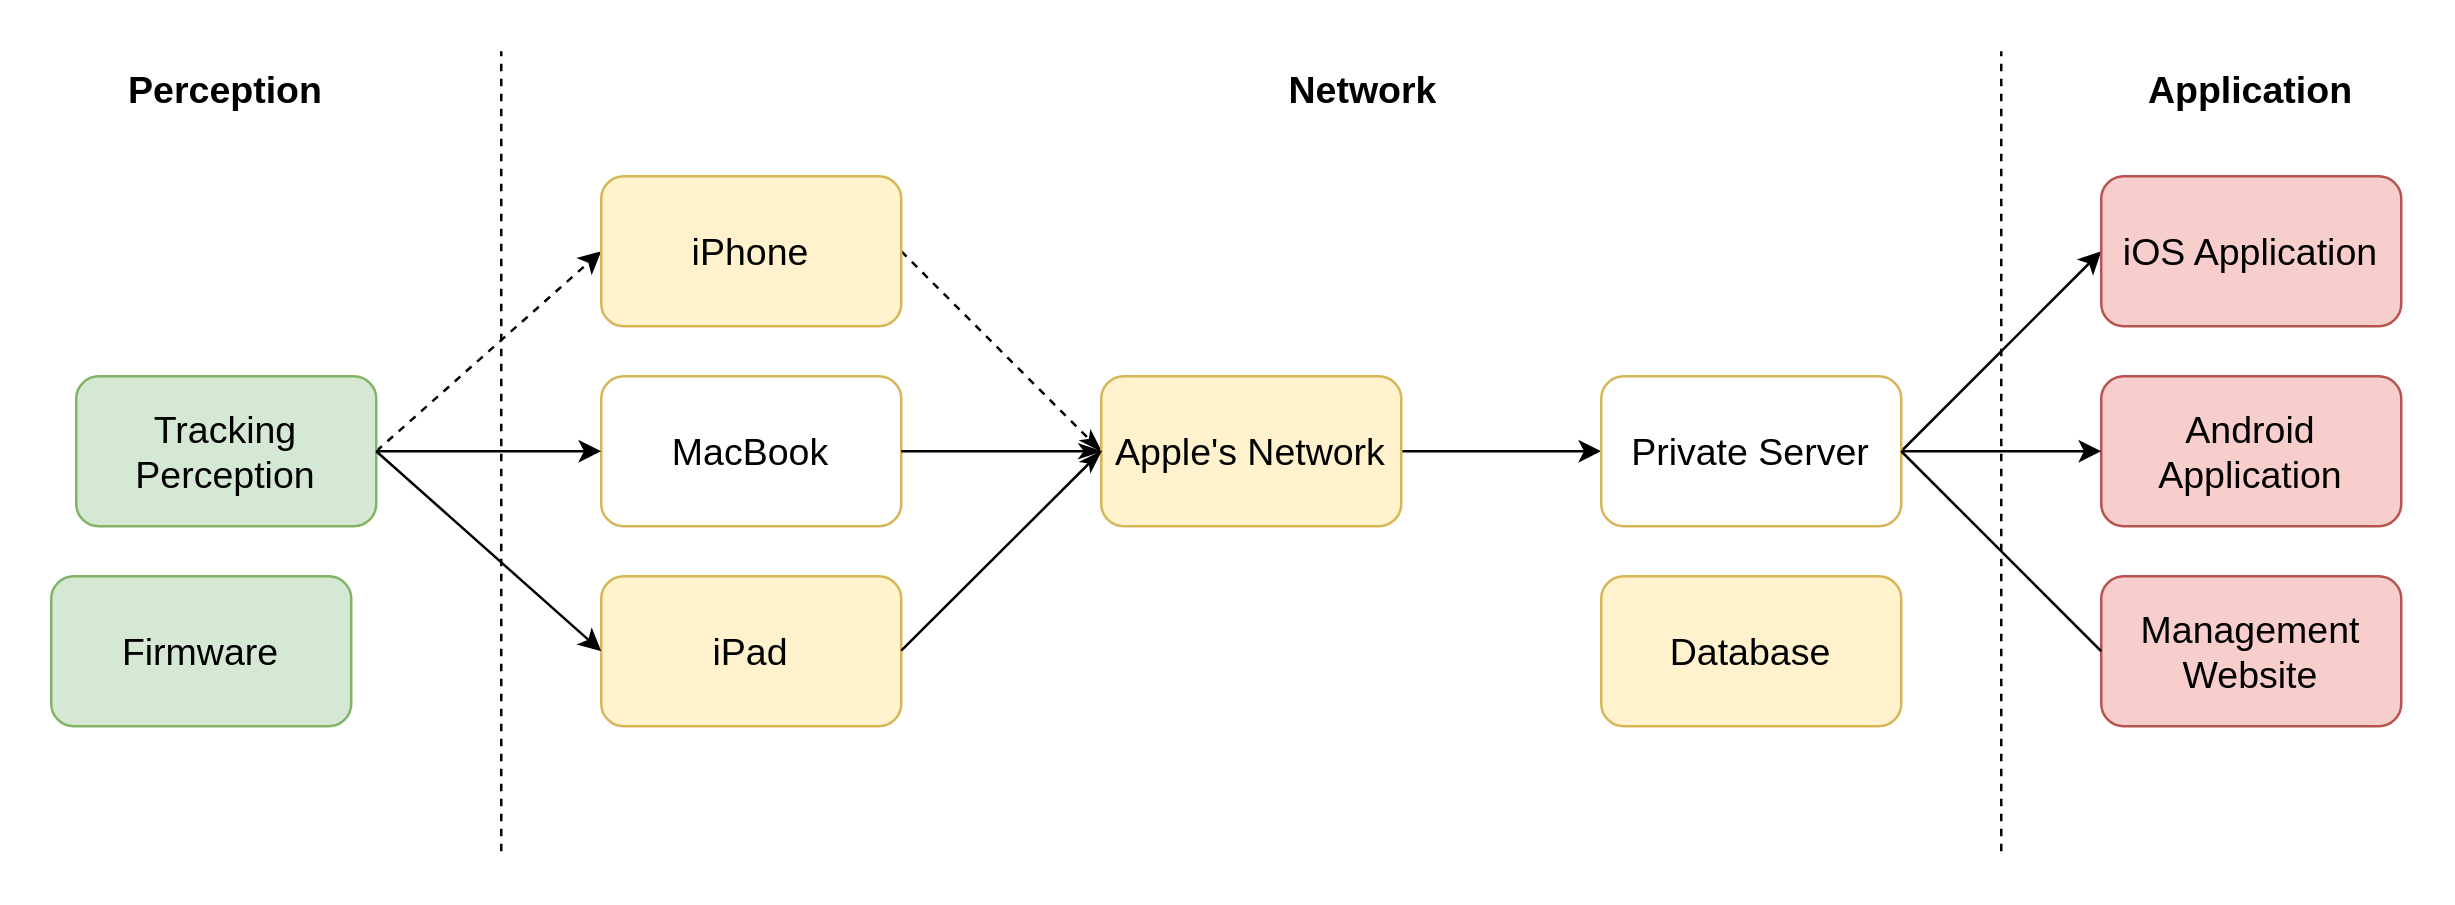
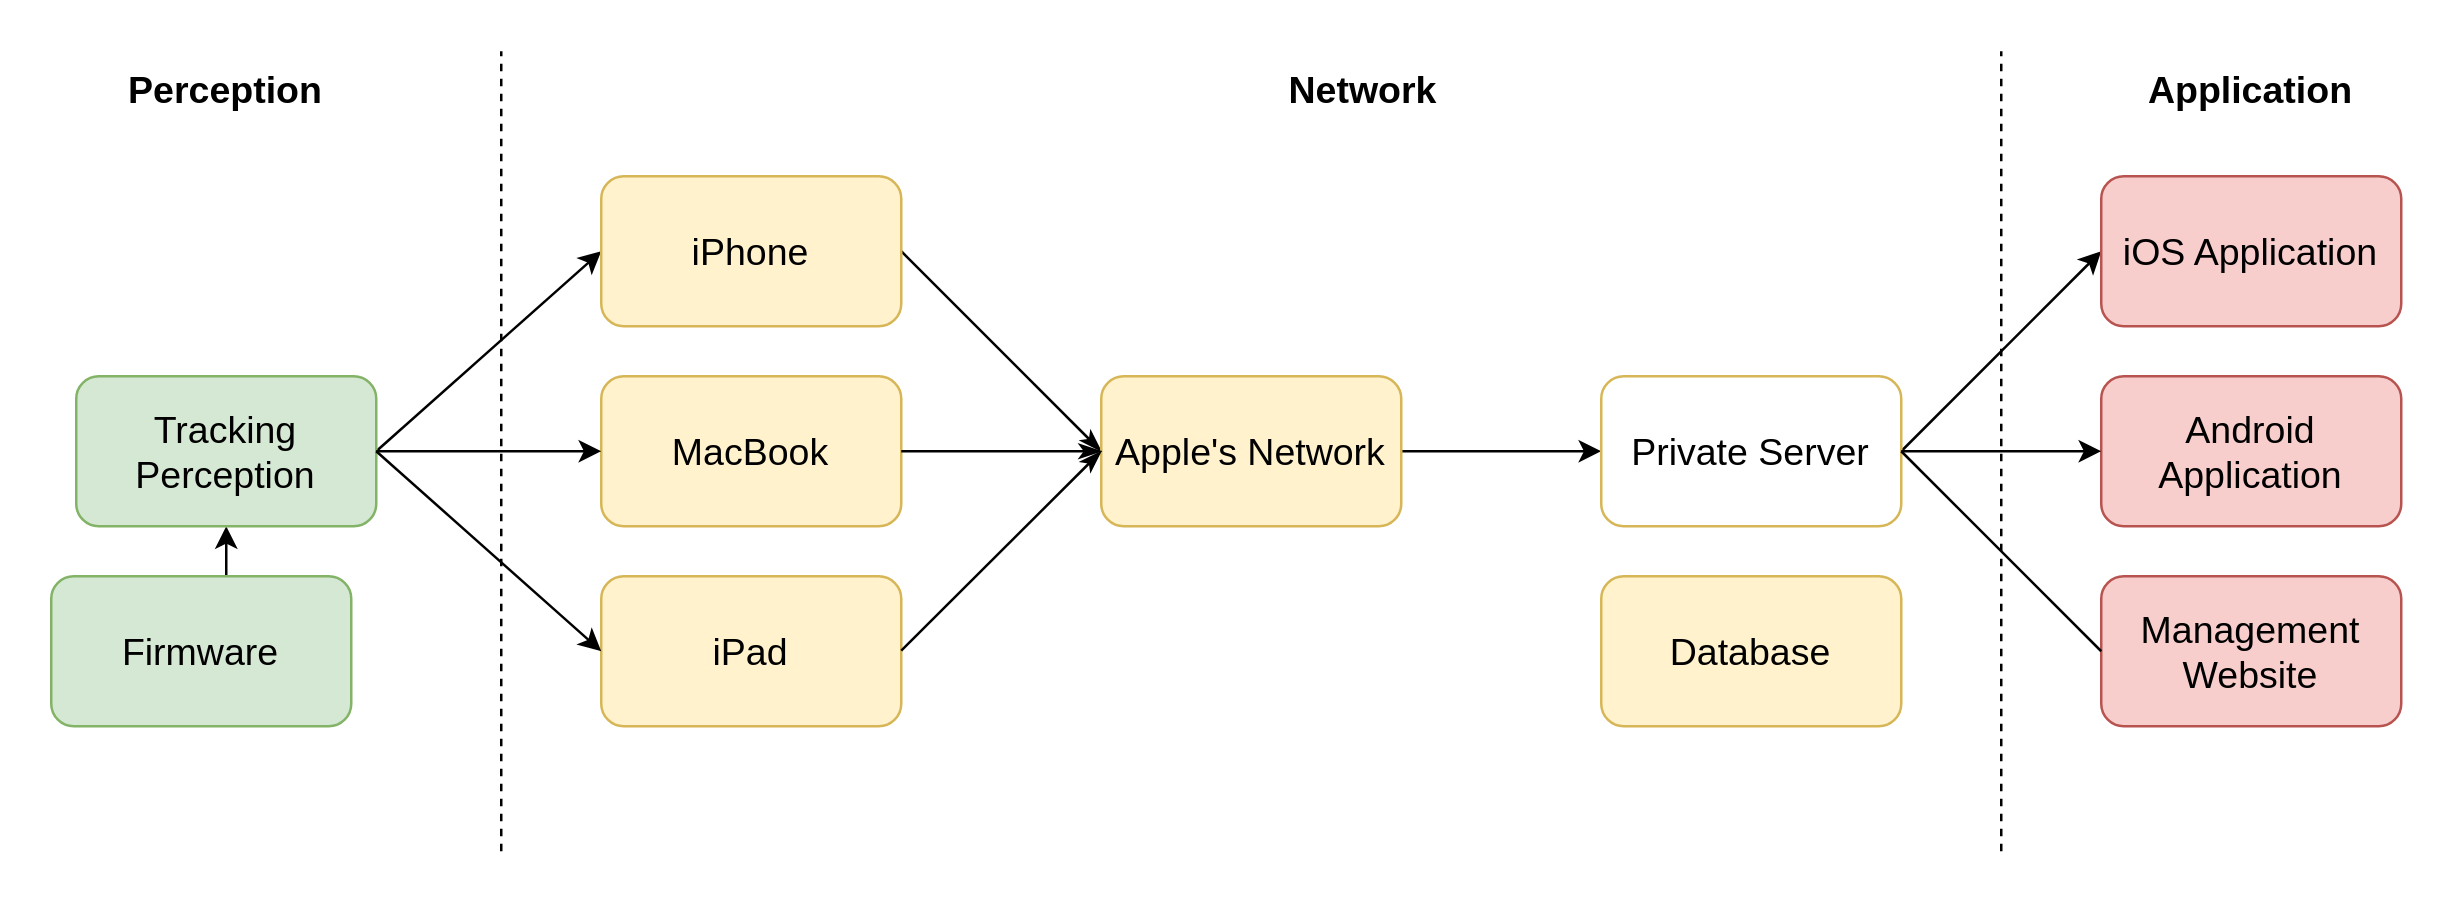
edge "iPhone" -> "Apple's Network": style dashed -> solid
edge "Tracking Perception" -> "iPhone": style dashed -> solid
node "MacBook": fillcolor #ffffff -> #fff2cc
edge "Firmware" -> "Tracking Perception": added
